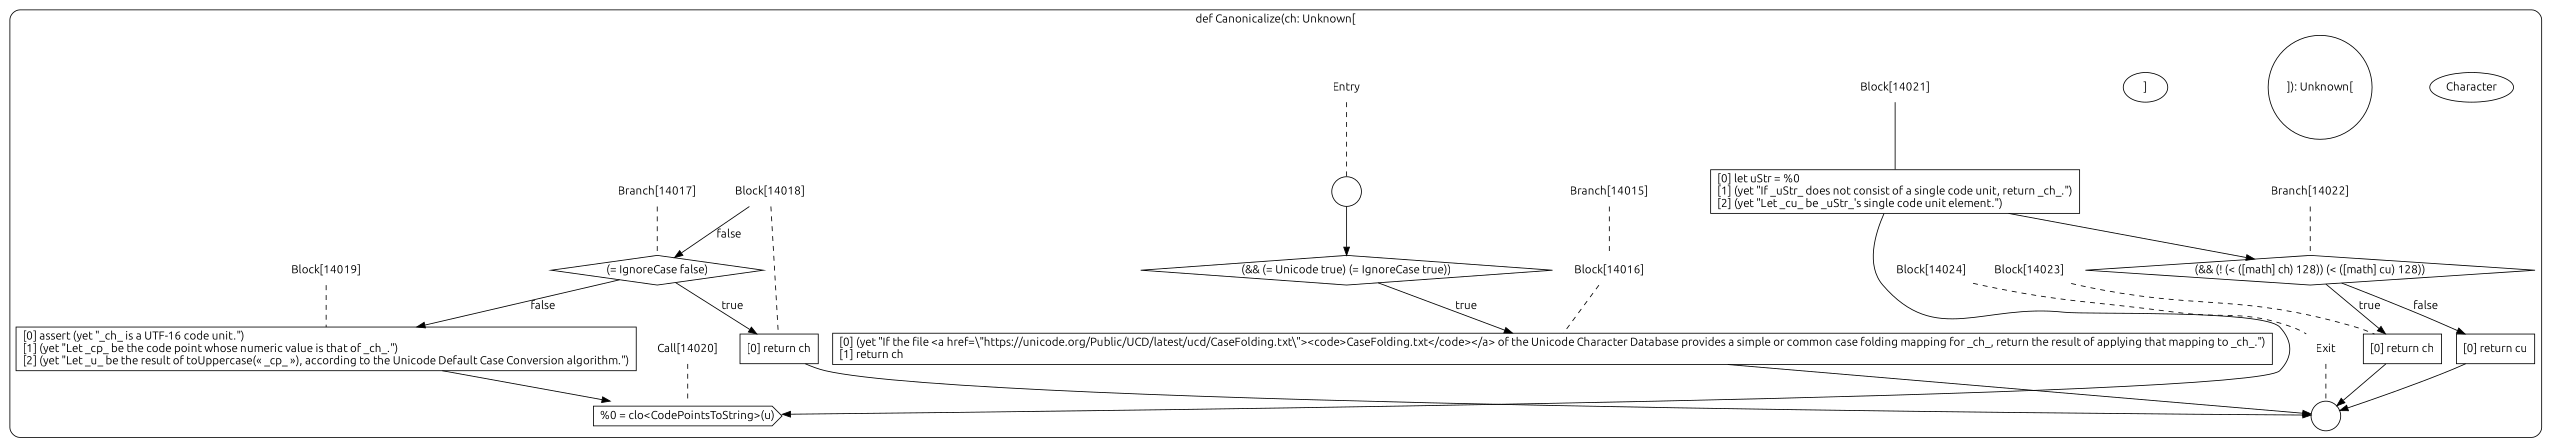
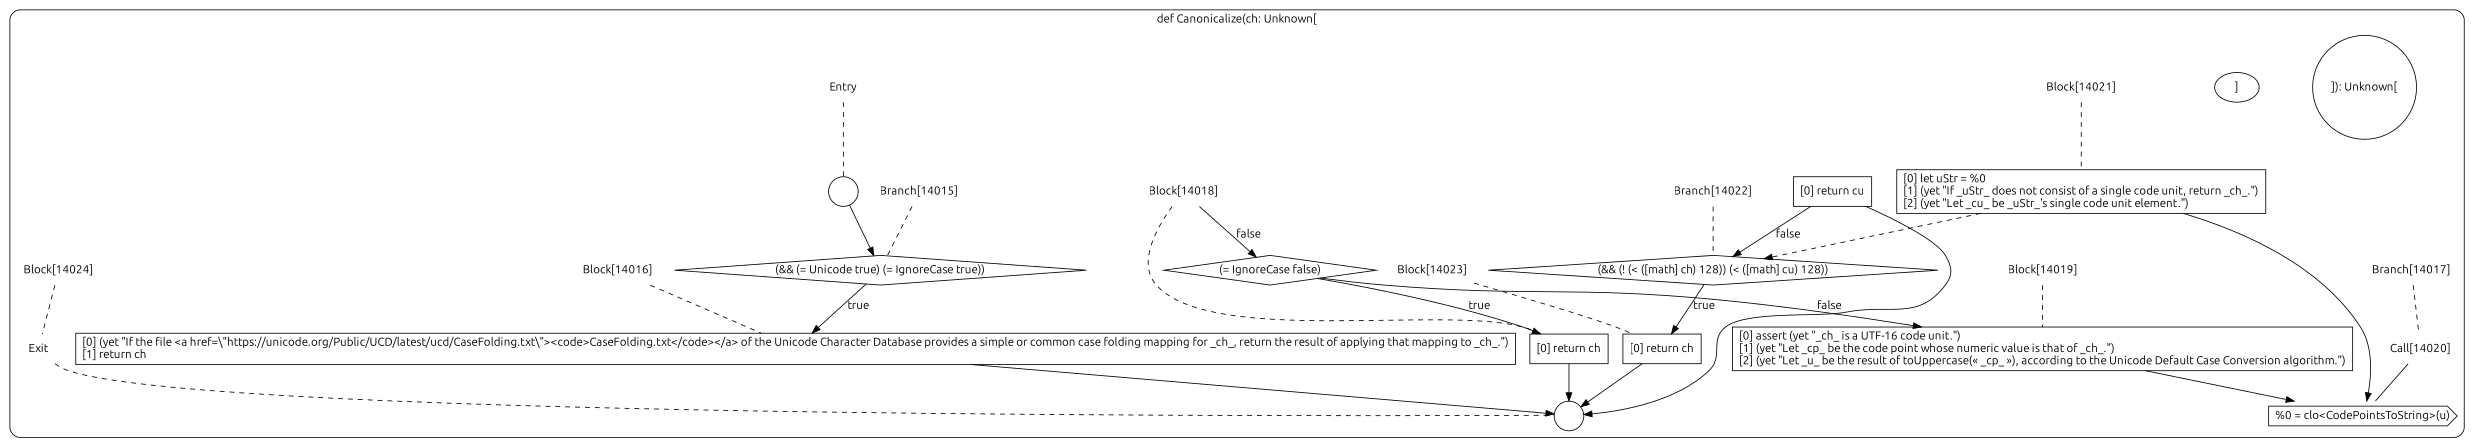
node "Character": removed
edge "Block[14021]" -- "[0] let uStr = %0": style solid -> dashed
edge "Branch[14017]" -- "(= IgnoreCase false)": now "Branch[14017]" -- "Call[14020]"
edge "Branch[14015]" -- "Block[14016]": now "Branch[14015]" -- "(&& (= Unicode true) (= IgnoreCase true))"
edge "[0] let uStr = %0" -> "(&& (! (< ([math] ch) 128)) (< ([math] cu) 128))": style solid -> dashed
edge "(&& (! (< ([math] ch) 128)) (< ([math] cu) 128))" -> "[0] return cu": reversed
edge "Call[14020]" -- "%0 = clo<CodePointsToString>(u)": style dashed -> solid
